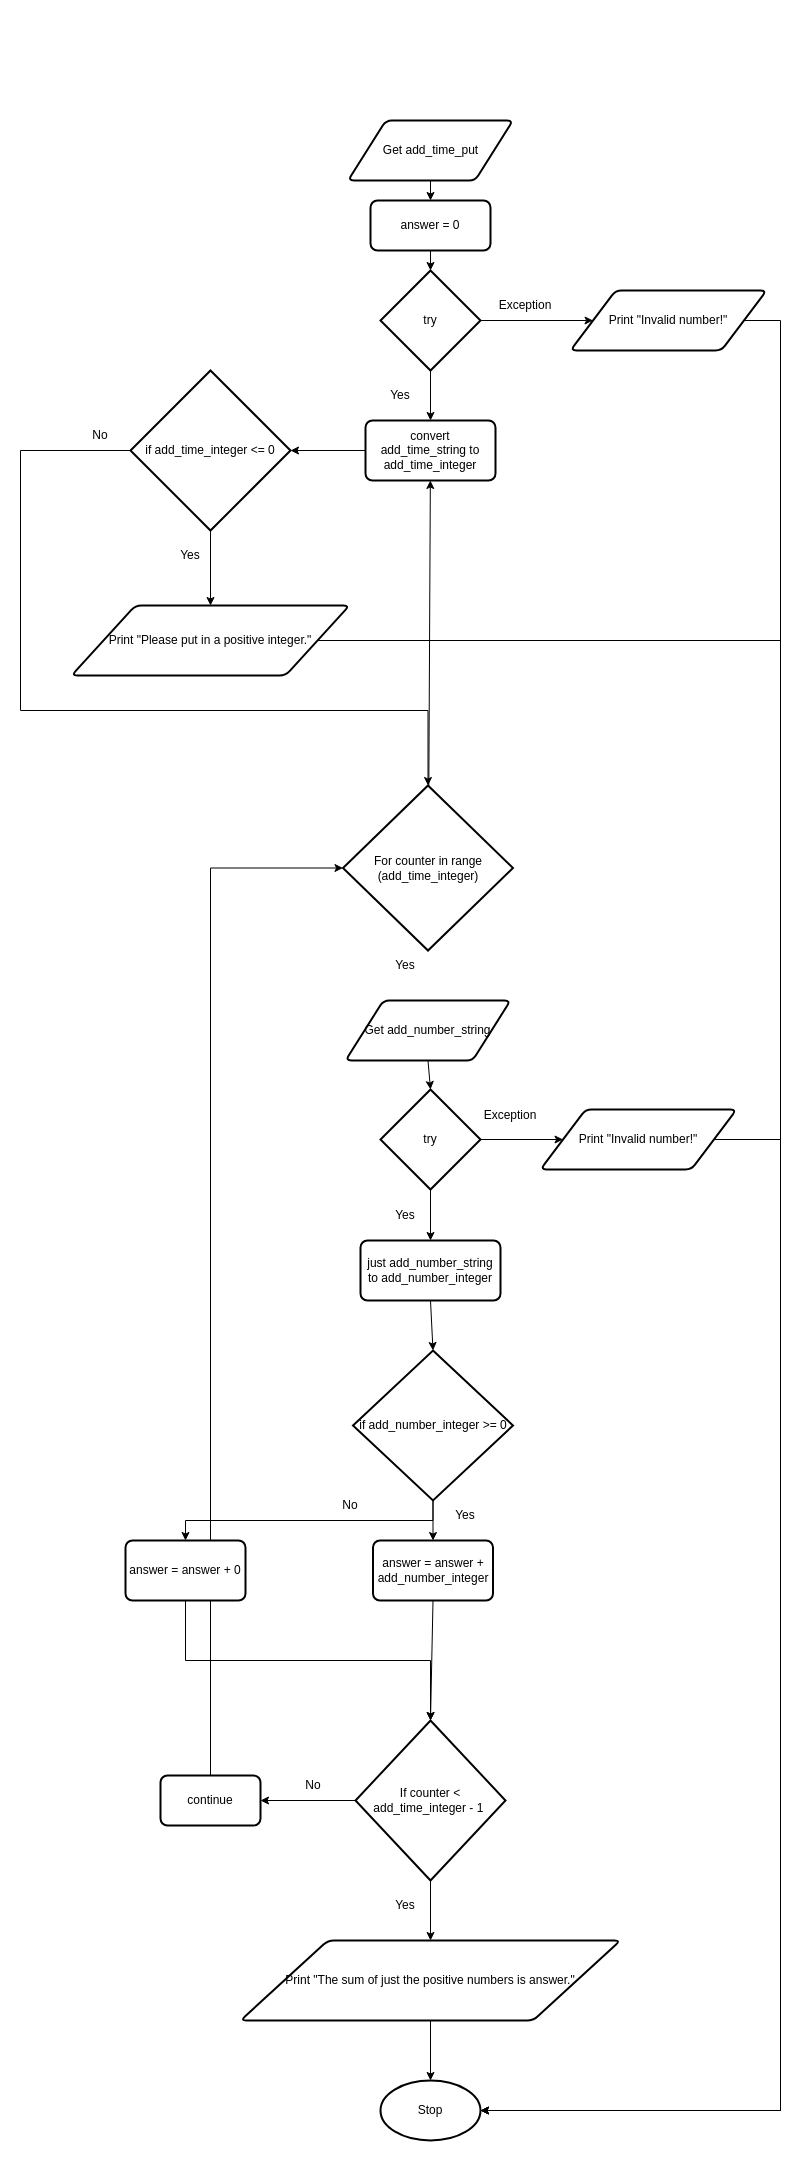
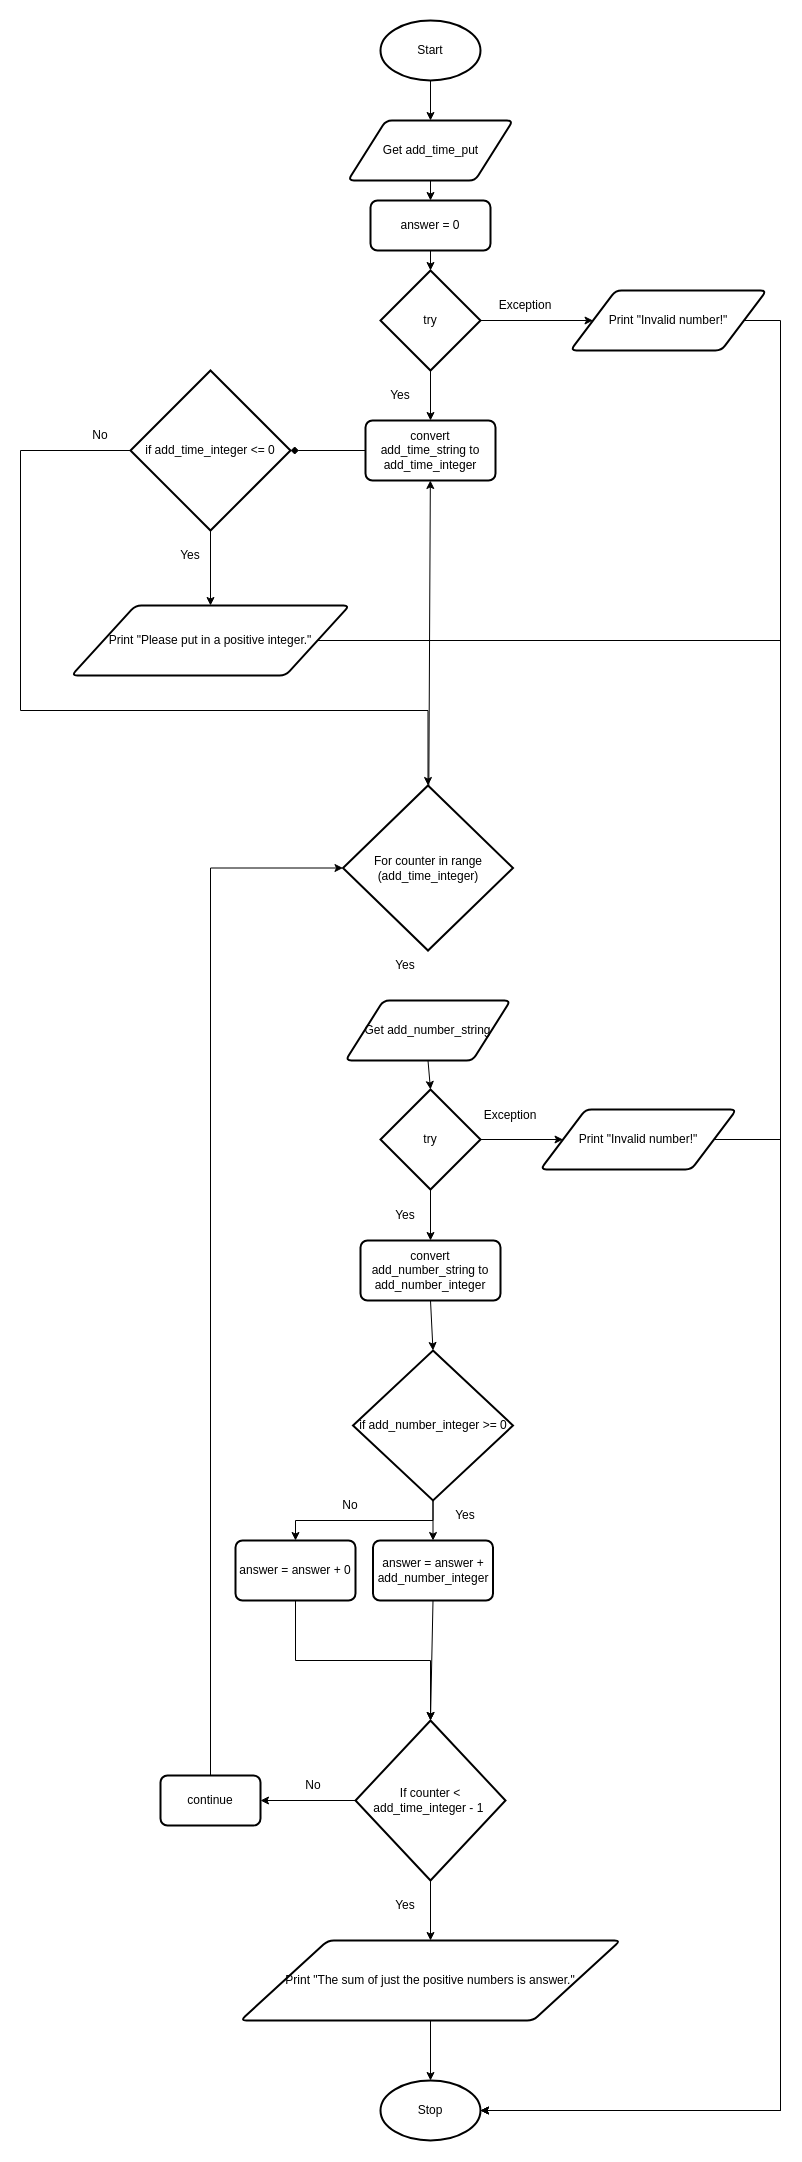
node "Start": added
edge "Start" -> "Get add_time_put": added
edge "convert add_time_string to add_time_integer" -> "if add_time_integer <= 0": arrowhead classic -> diamond
node "just add_number_string to add_number_integer": label "just add_number_string to add_number_integer" -> "convert add_number_string to add_number_integer"
node "answer = answer + 0": moved (186, 1571) -> (296, 1571)
